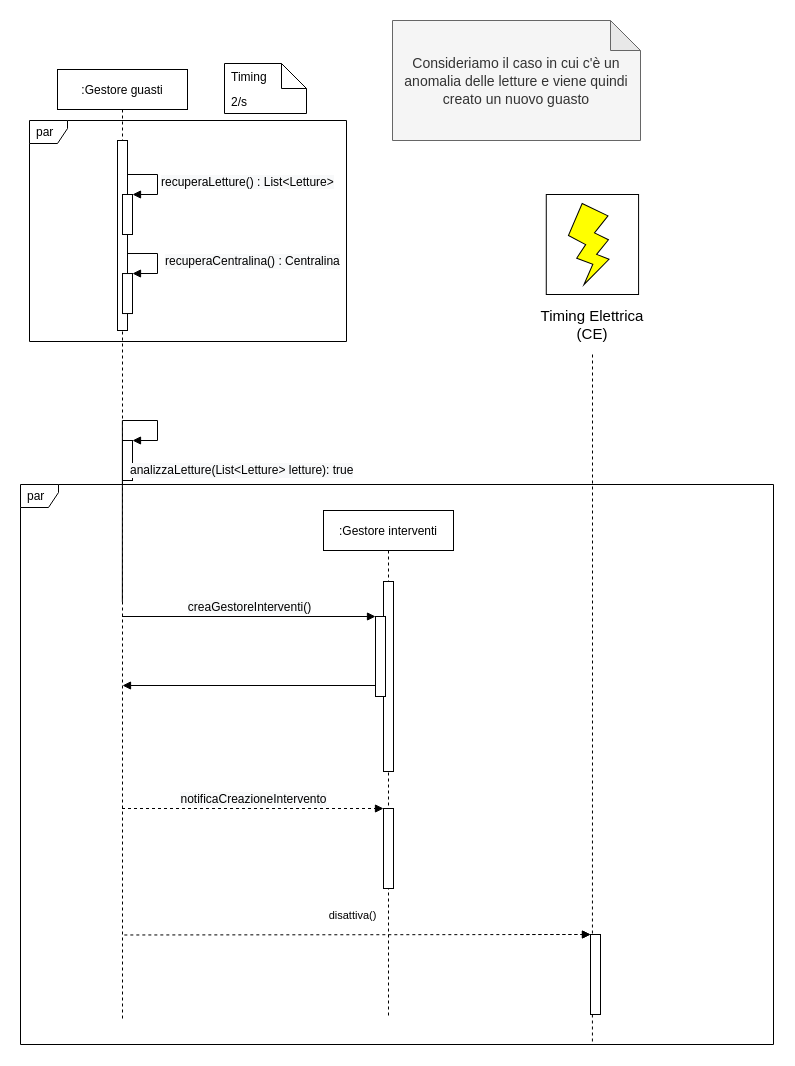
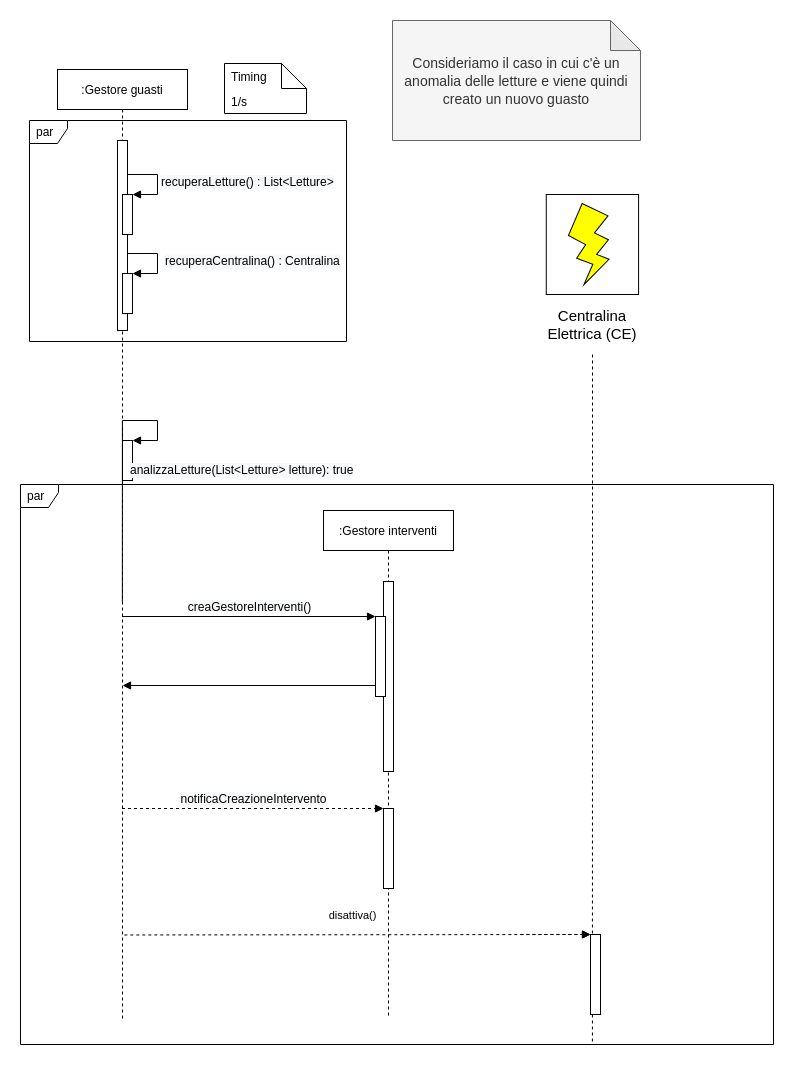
node "2/s": label "2/s" -> "1/s"
node "Timing Elettrica (CE)": label "Timing Elettrica (CE)" -> "Centralina Elettrica (CE)"
